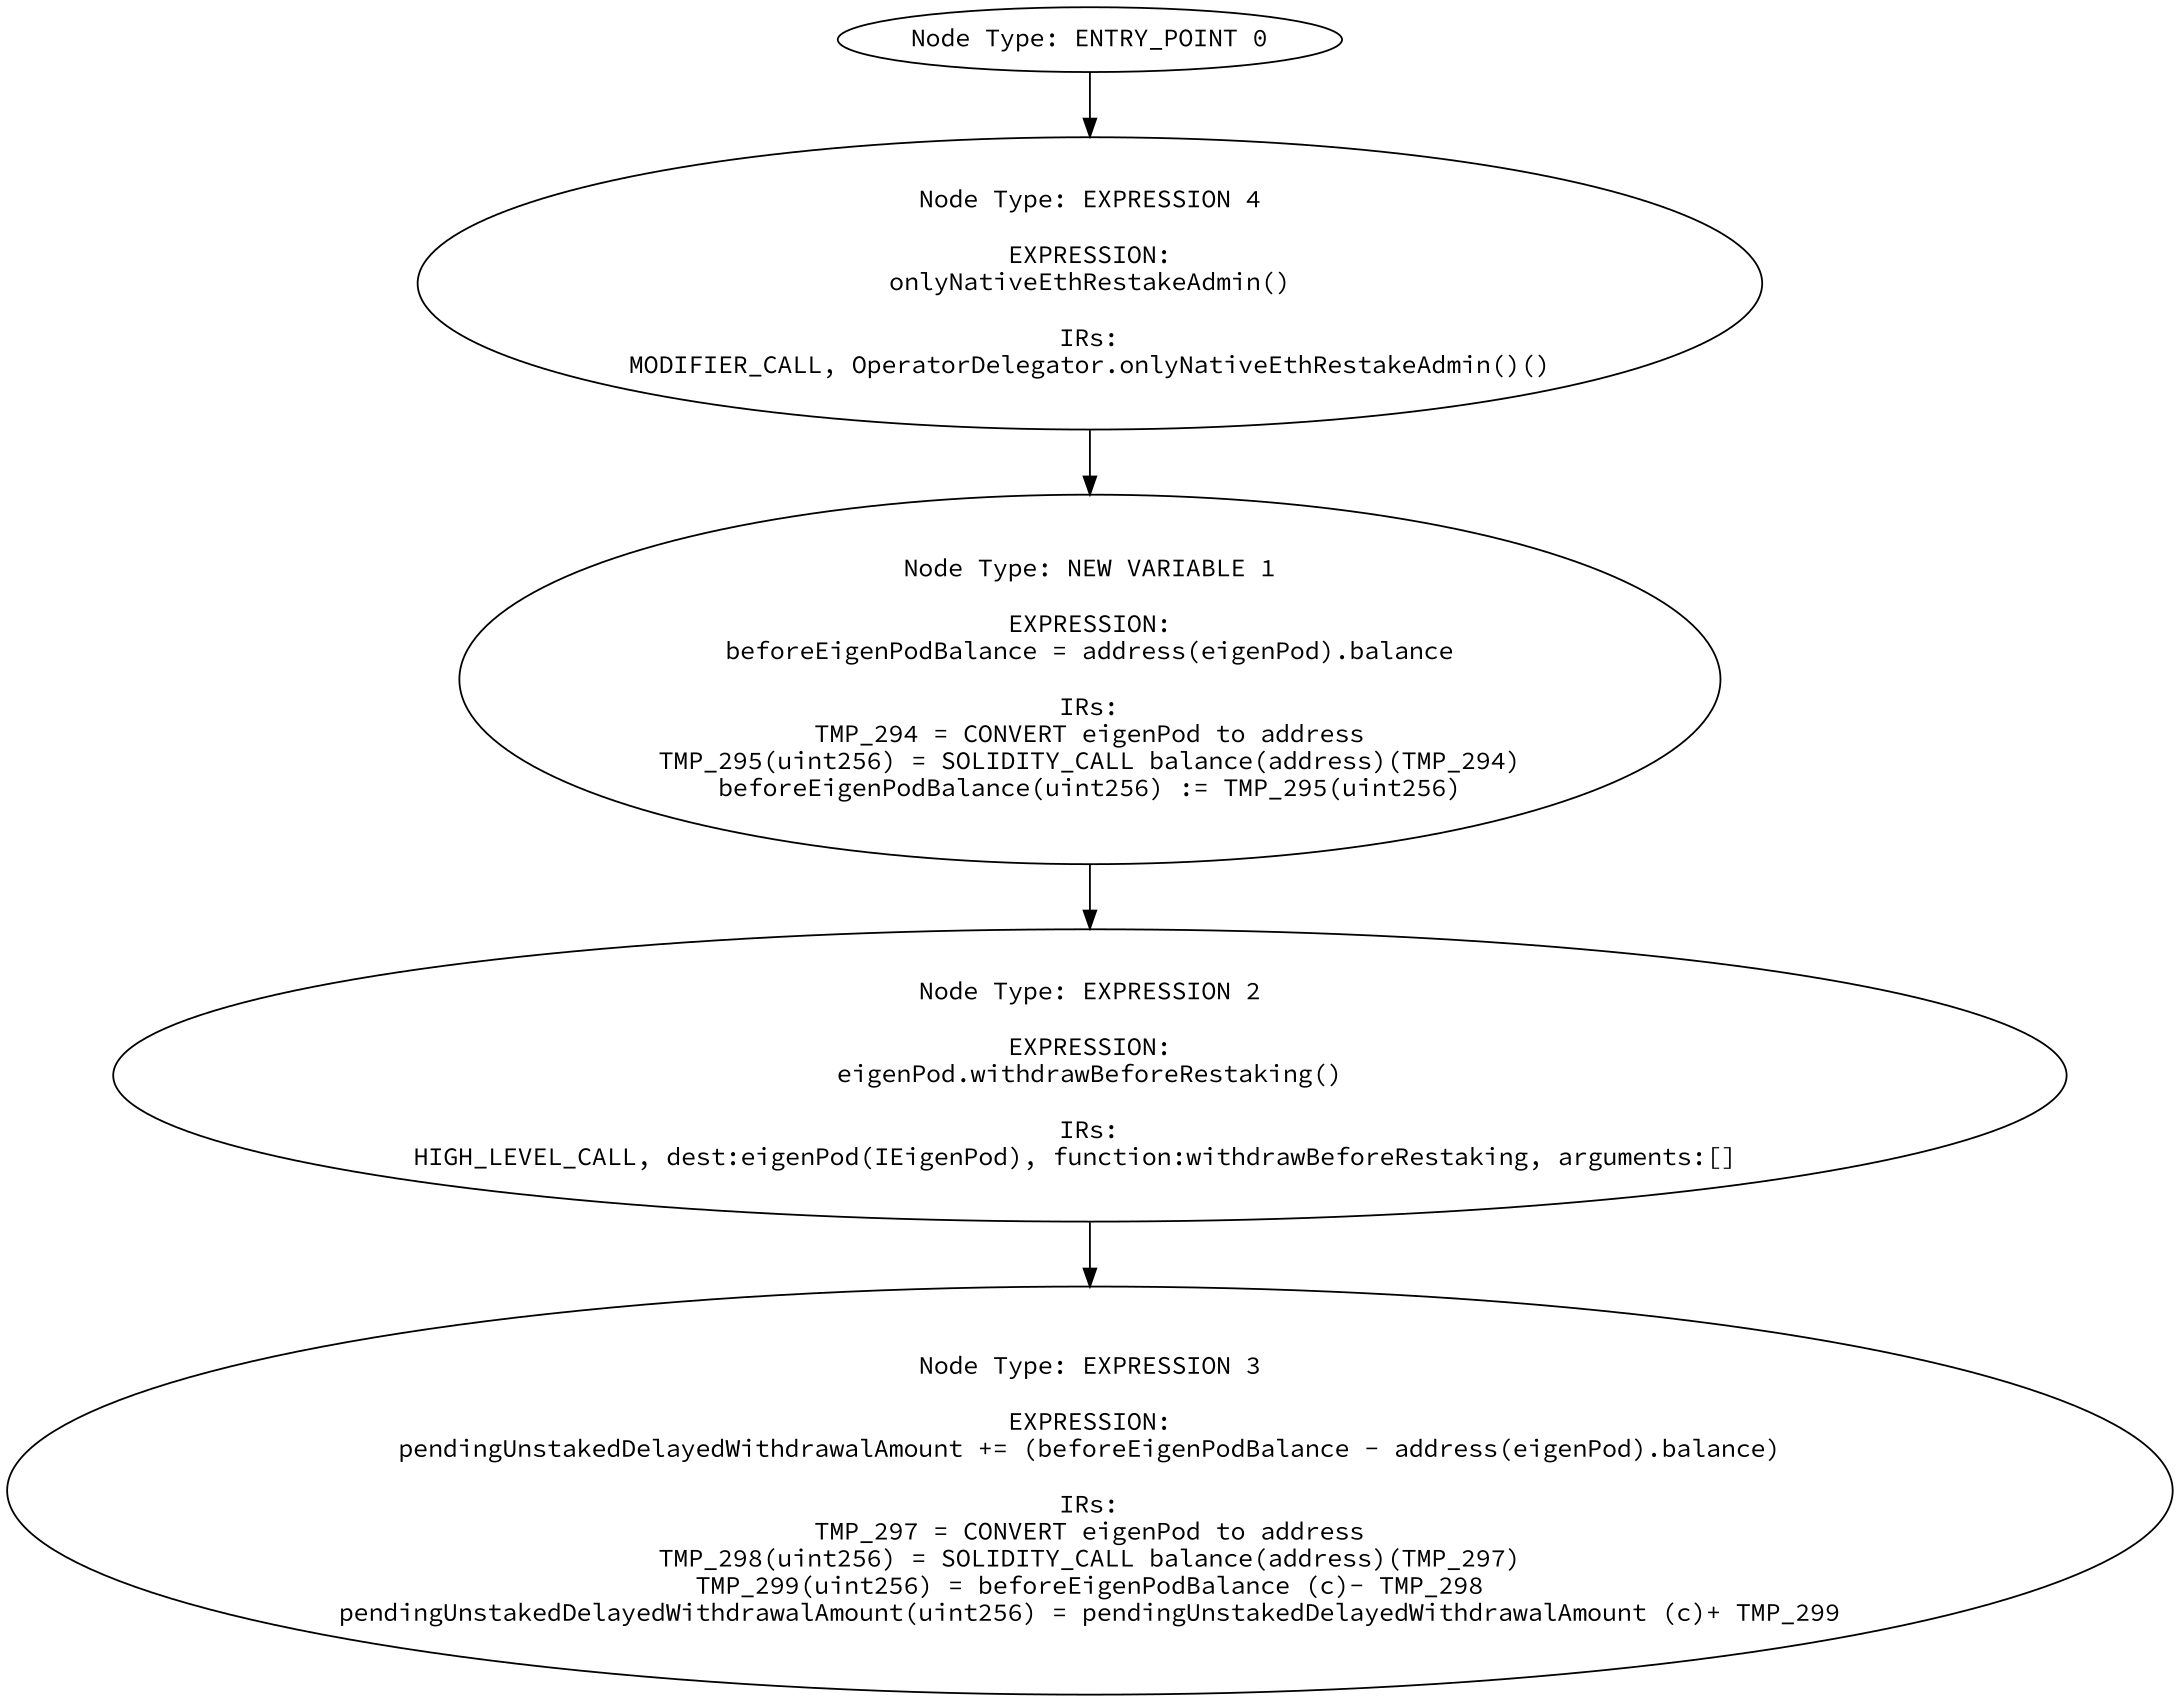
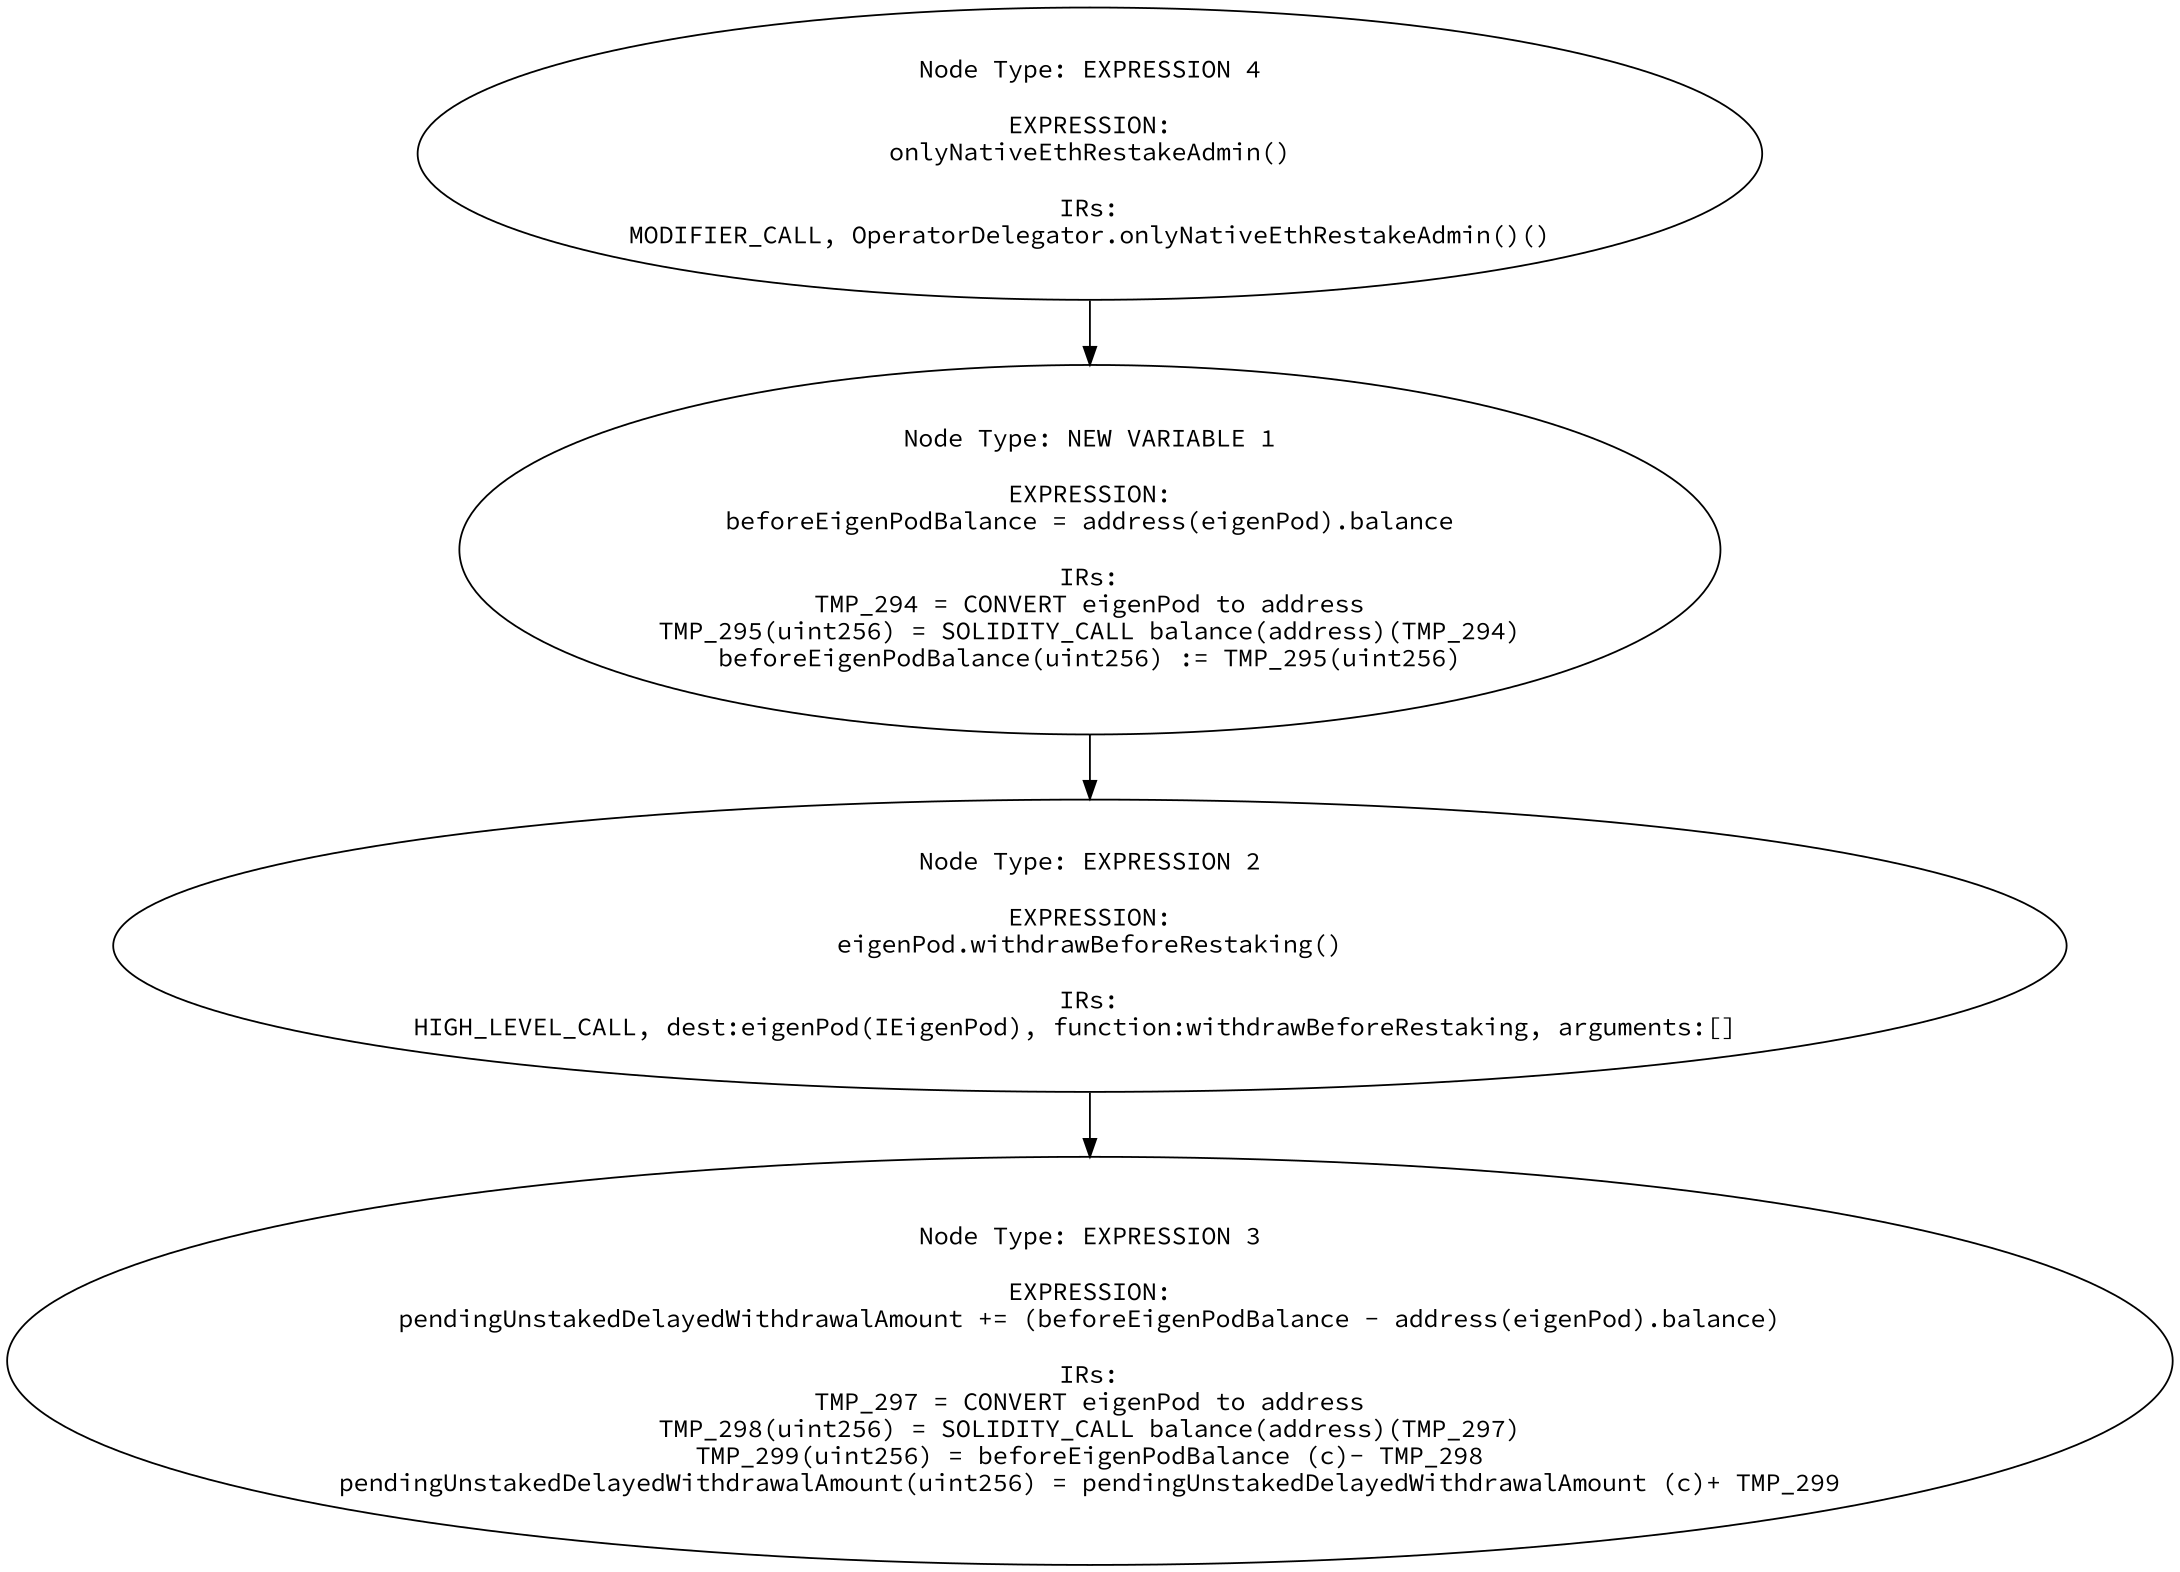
node "Node Type: ENTRY_POINT 0": removed
